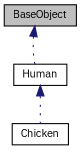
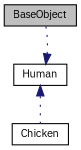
edge "Human" -> "BaseObject": reversed
